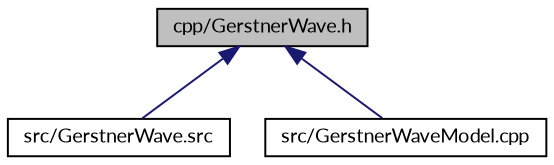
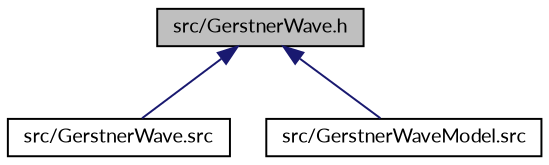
node "cpp/GerstnerWave.h": label "cpp/GerstnerWave.h" -> "src/GerstnerWave.h"
node "src/GerstnerWaveModel.cpp": label "src/GerstnerWaveModel.cpp" -> "src/GerstnerWaveModel.src"
